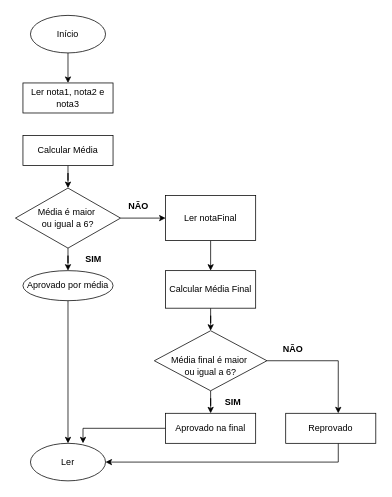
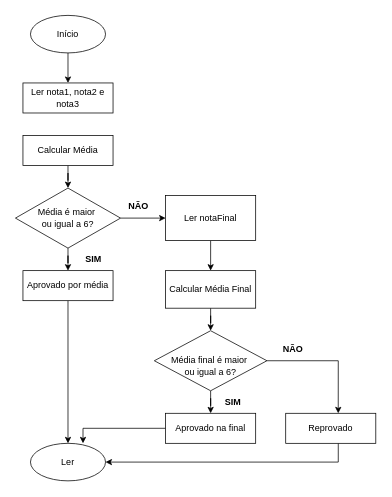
node "Aprovado por média": shape ellipse -> rectangle
